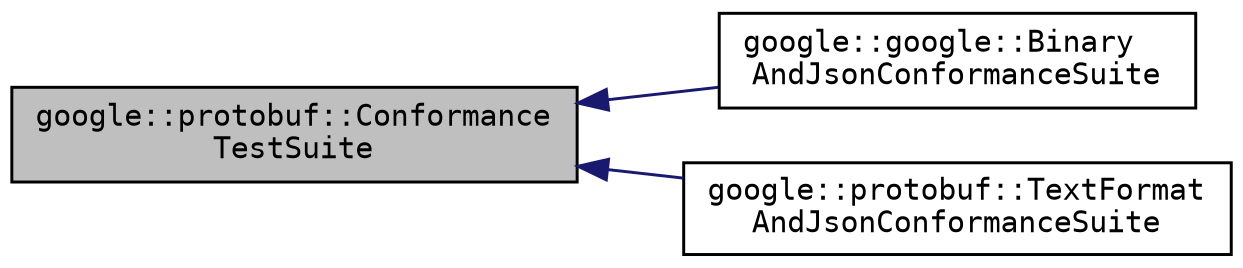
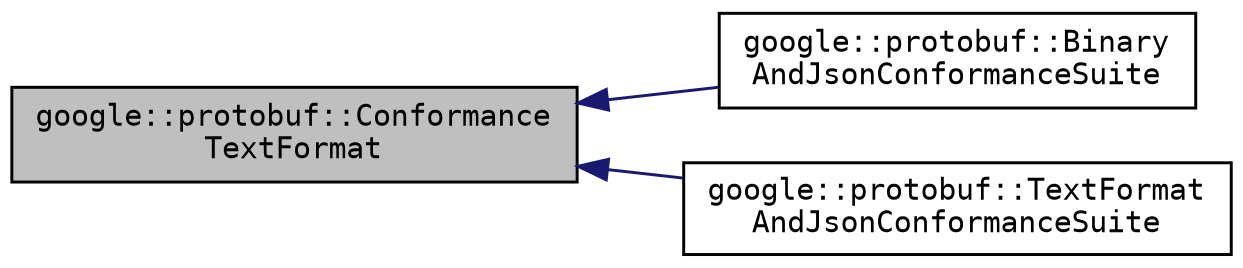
node "google::google::Binary AndJsonConformanceSuite": label "google::google::Binary AndJsonConformanceSuite" -> "google::protobuf::Binary AndJsonConformanceSuite"
node "google::protobuf::Conformance TestSuite": label "google::protobuf::Conformance TestSuite" -> "google::protobuf::Conformance TextFormat"
